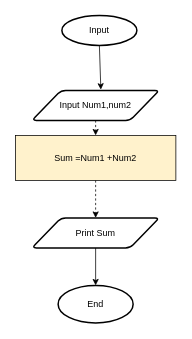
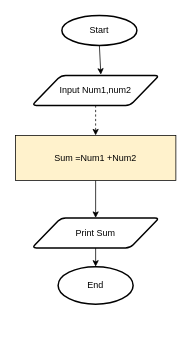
node "Input": label "Input" -> "Start"
node "Input Num1,num2": moved (96, 105) -> (96, 90)
edge "Sum =Num1 +Num2" -> "Print Sum": style dashed -> solid
node "End": moved (96, 304) -> (96, 285)
